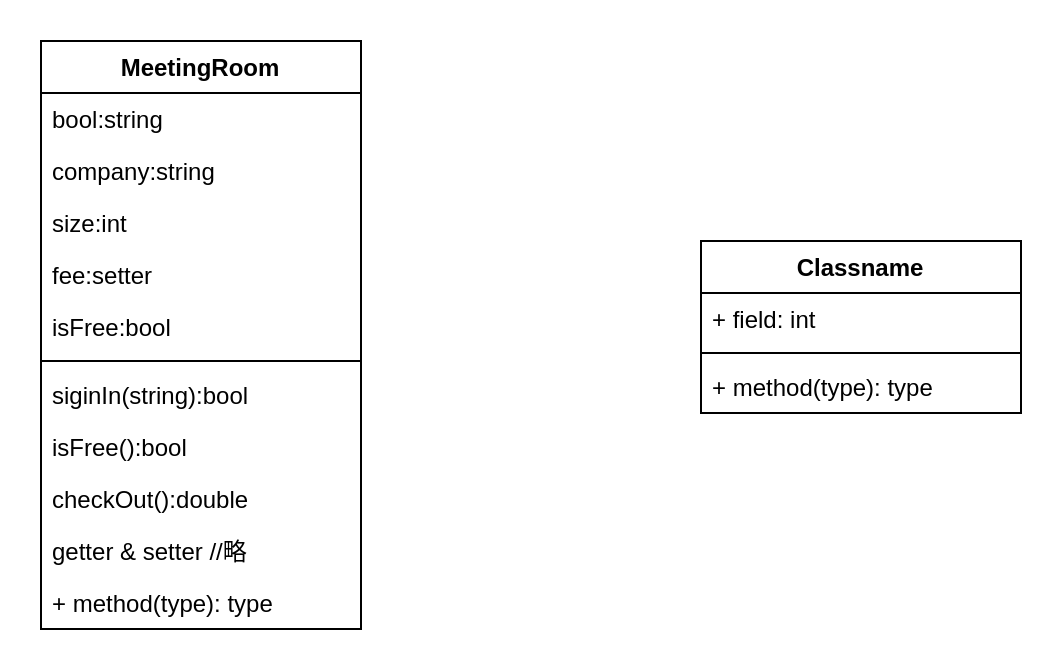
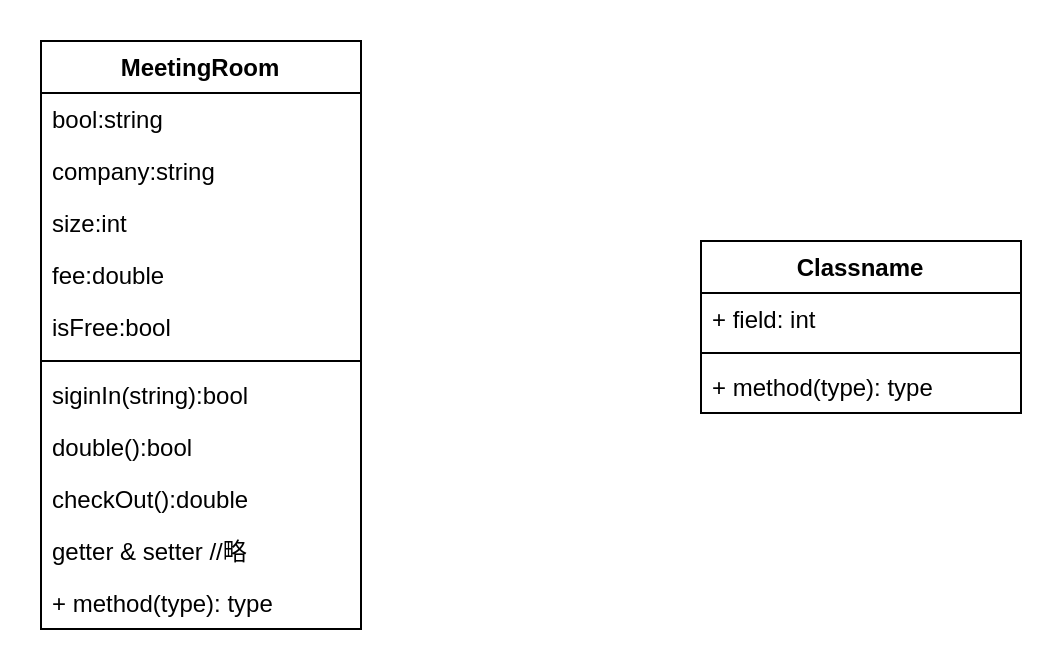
node "fee:setter": label "fee:setter" -> "fee:double"
node "isFree():bool": label "isFree():bool" -> "double():bool"
